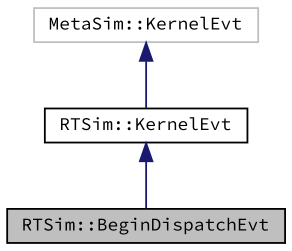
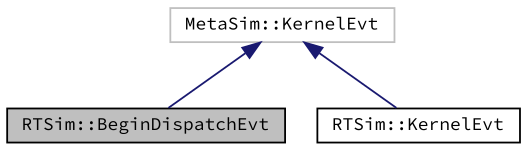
edge "RTSim::BeginDispatchEvt" -> "RTSim::KernelEvt": now "RTSim::BeginDispatchEvt" -> "MetaSim::KernelEvt"
